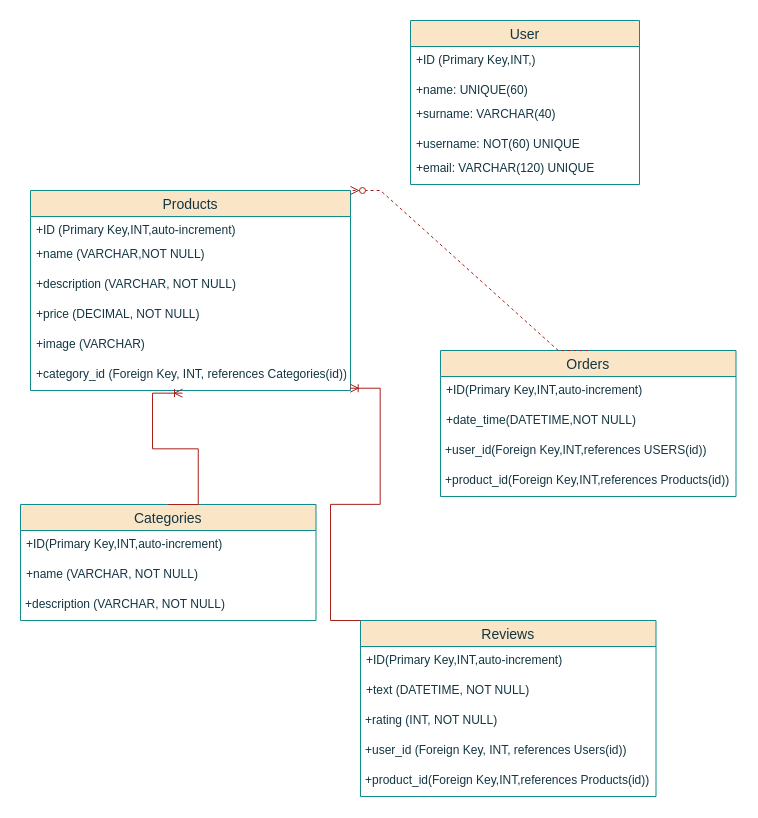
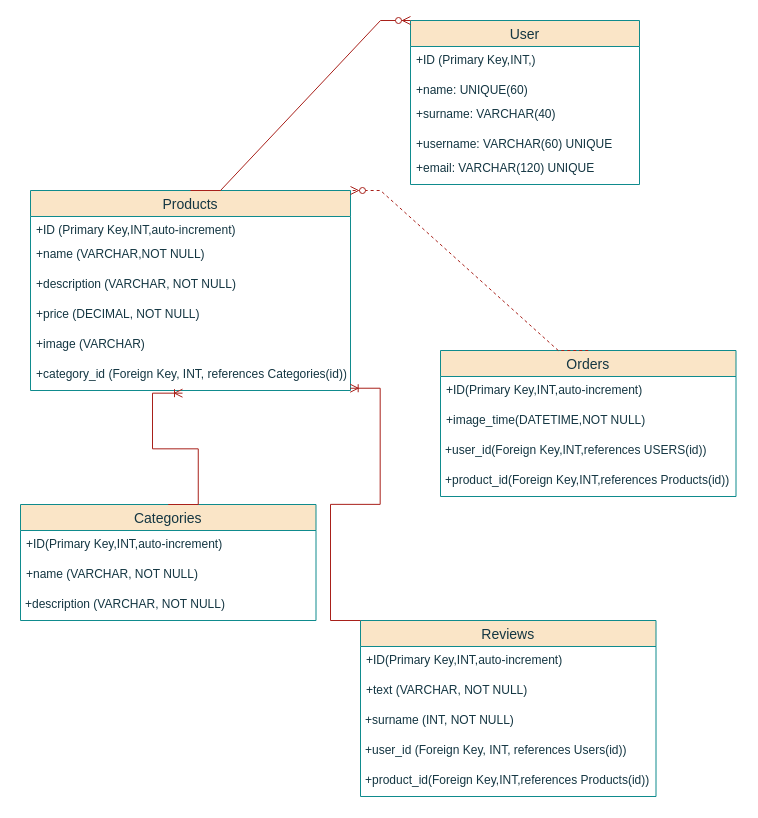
edge "Products" -> "User": added
node "+username: NOT(60) UNIQUE": label "+username: NOT(60) UNIQUE" -> "+username: VARCHAR(60) UNIQUE"
node "+date_time(DATETIME,NOT NULL)": label "+date_time(DATETIME,NOT NULL)" -> "+image_time(DATETIME,NOT NULL)"
node "+text (DATETIME, NOT NULL)": label "+text (DATETIME, NOT NULL)" -> "+text (VARCHAR, NOT NULL)"
node "+rating (INT, NOT NULL)": label "+rating (INT, NOT NULL)" -> "+surname (INT, NOT NULL)"
